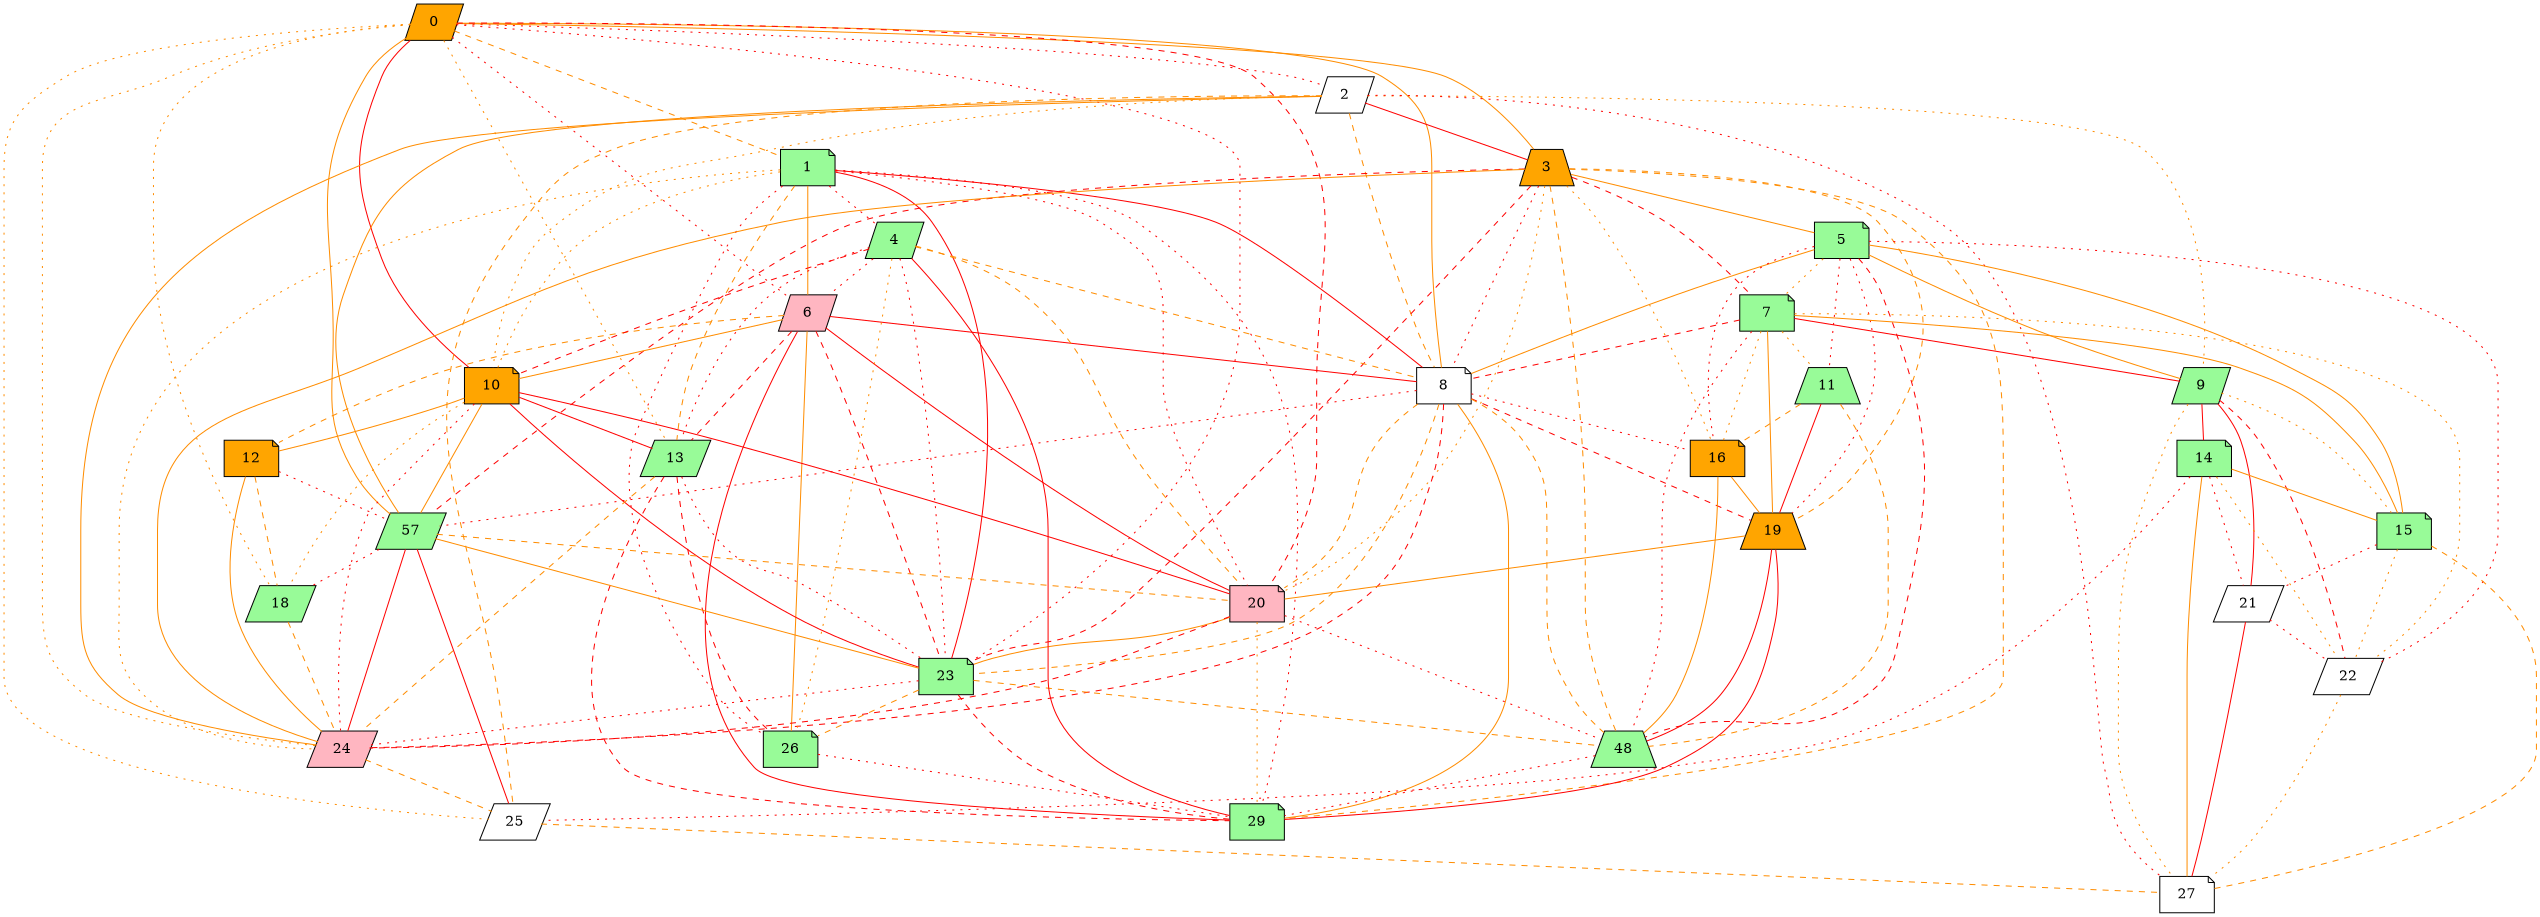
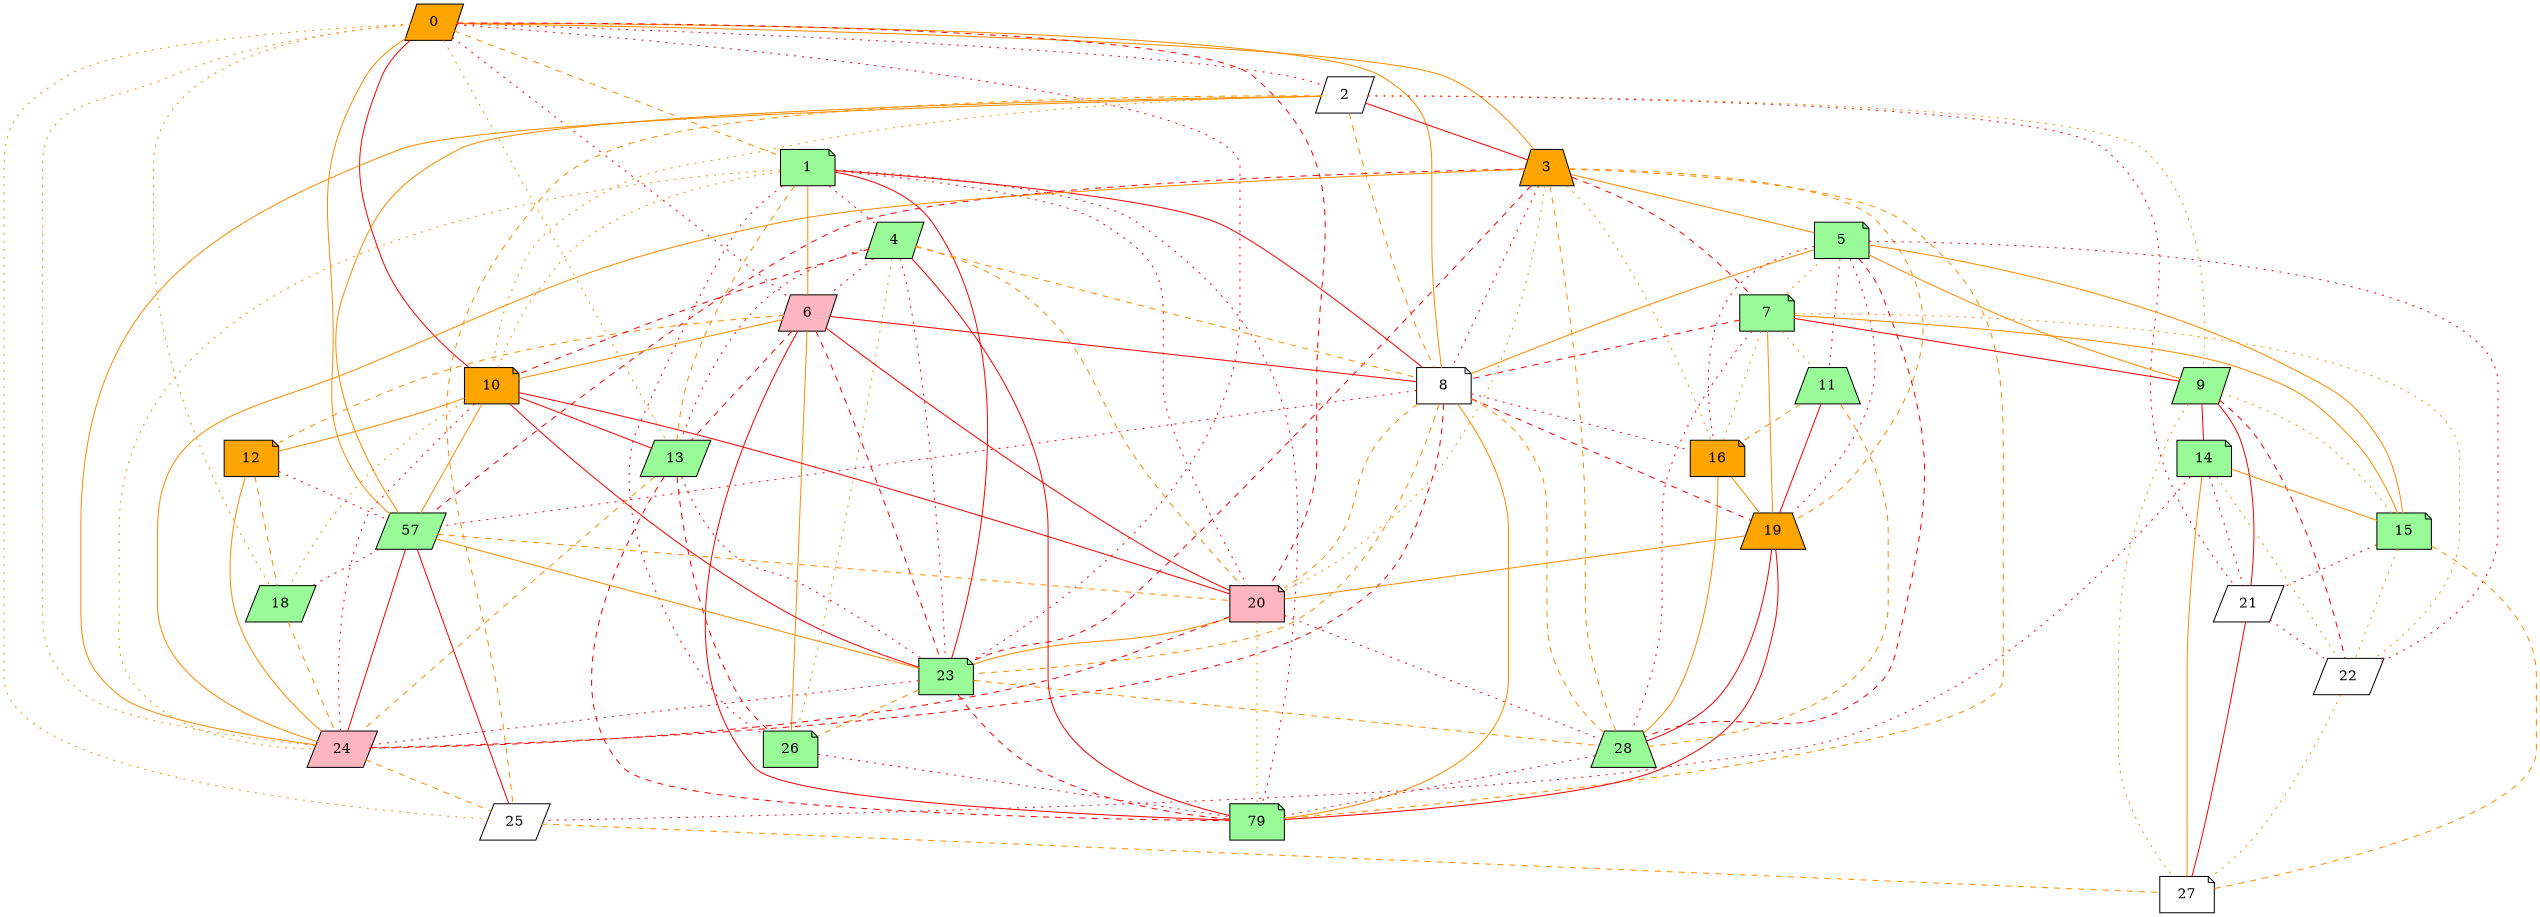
edge "2" -- "27": now "2" -- "21"
node "48": label "48" -> "28"
node "29": label "29" -> "79"
